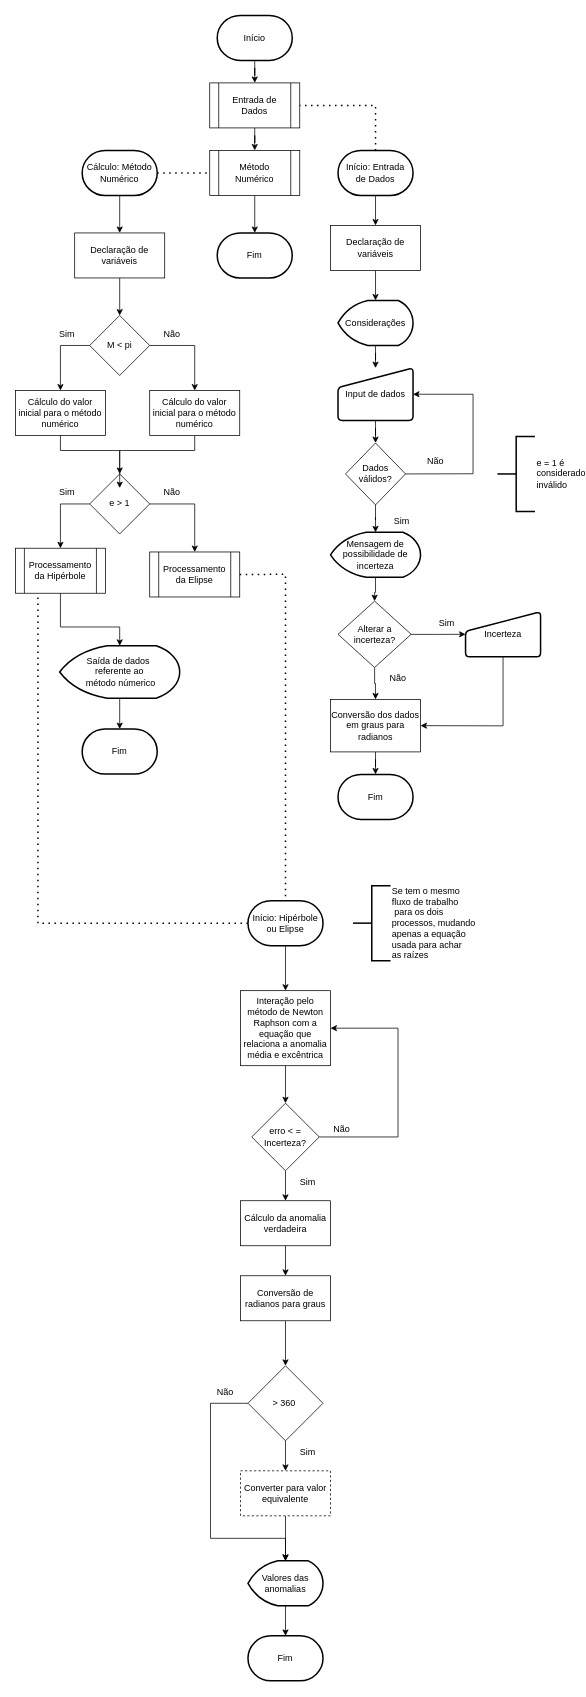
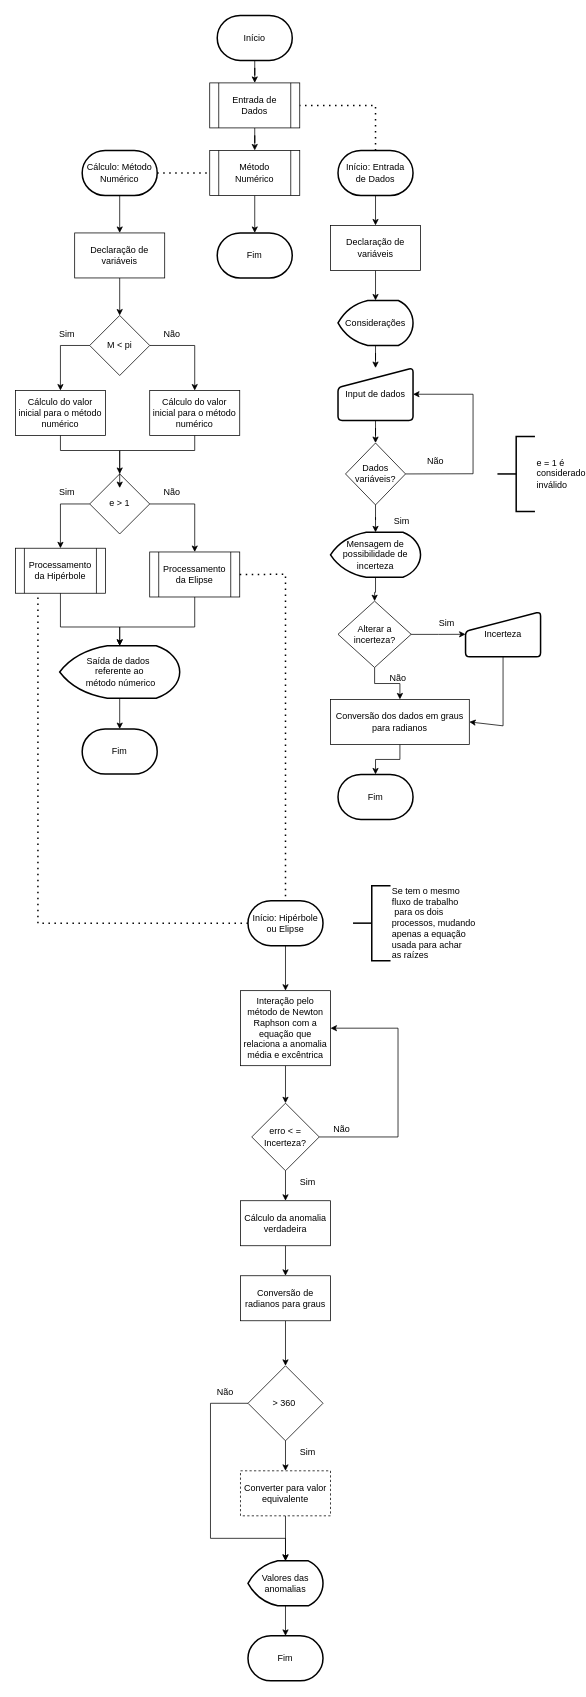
node "Dados válidos?": label "Dados válidos?" -> "Dados variáveis?"
edge "Processamento da Elipse" -> "Saída de dados referente ao método númerico": added
node "Conversão dos dados em graus para radianos": size 90x53 -> 139x45
